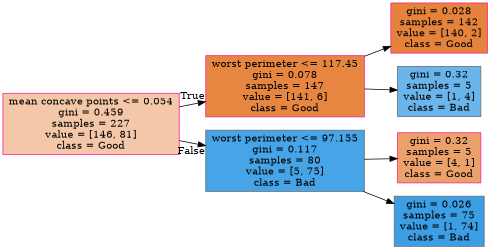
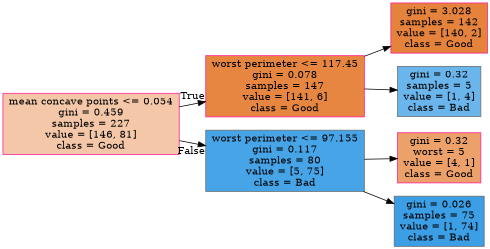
node "gini = 0.028 samples = 142 value = [140, 2] class = Good": label "gini = 0.028 samples = 142 value = [140, 2] class = Good" -> "gini = 3.028 samples = 142 value = [140, 2] class = Good"
node "gini = 0.32 samples = 5 value = [4, 1] class = Good": label "gini = 0.32 samples = 5 value = [4, 1] class = Good" -> "gini = 0.32 worst = 5 value = [4, 1] class = Good"
